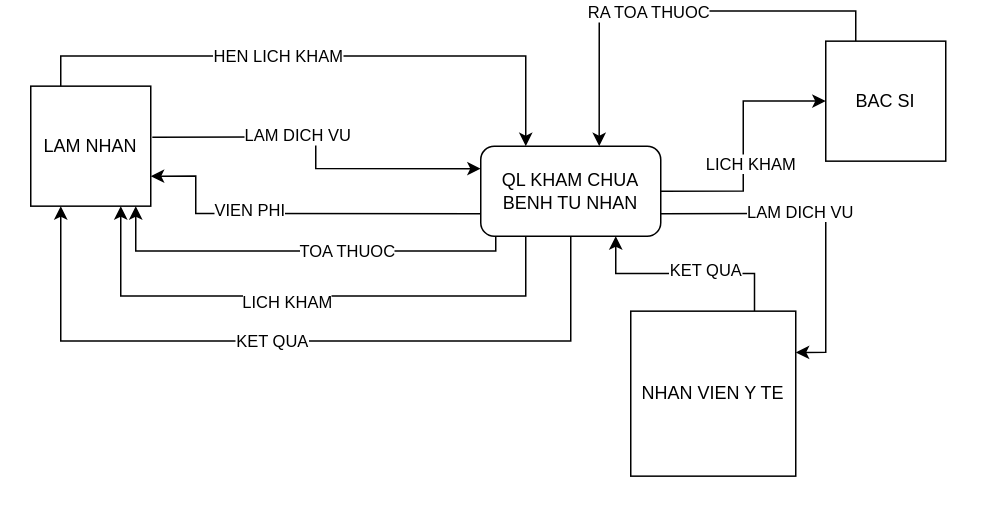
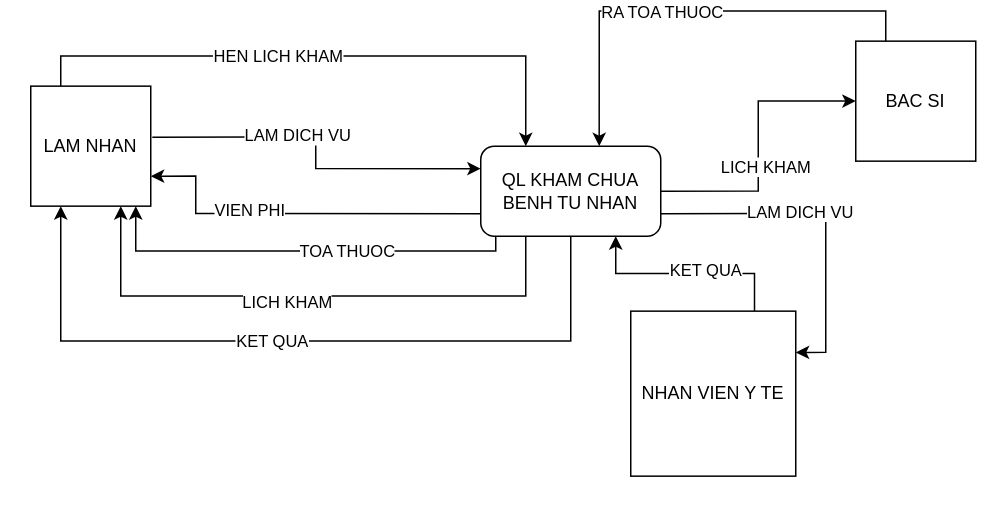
node "BAC SI": moved (886, 101) -> (916, 101)
